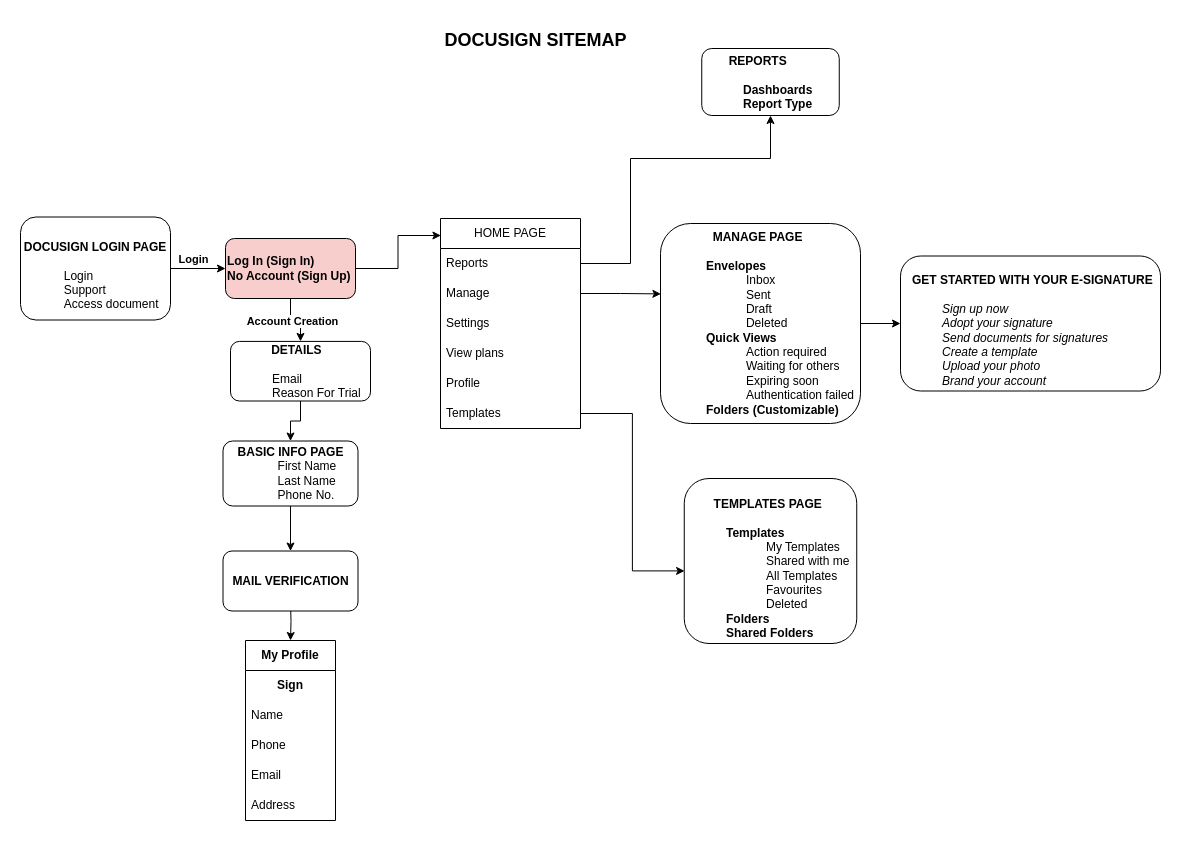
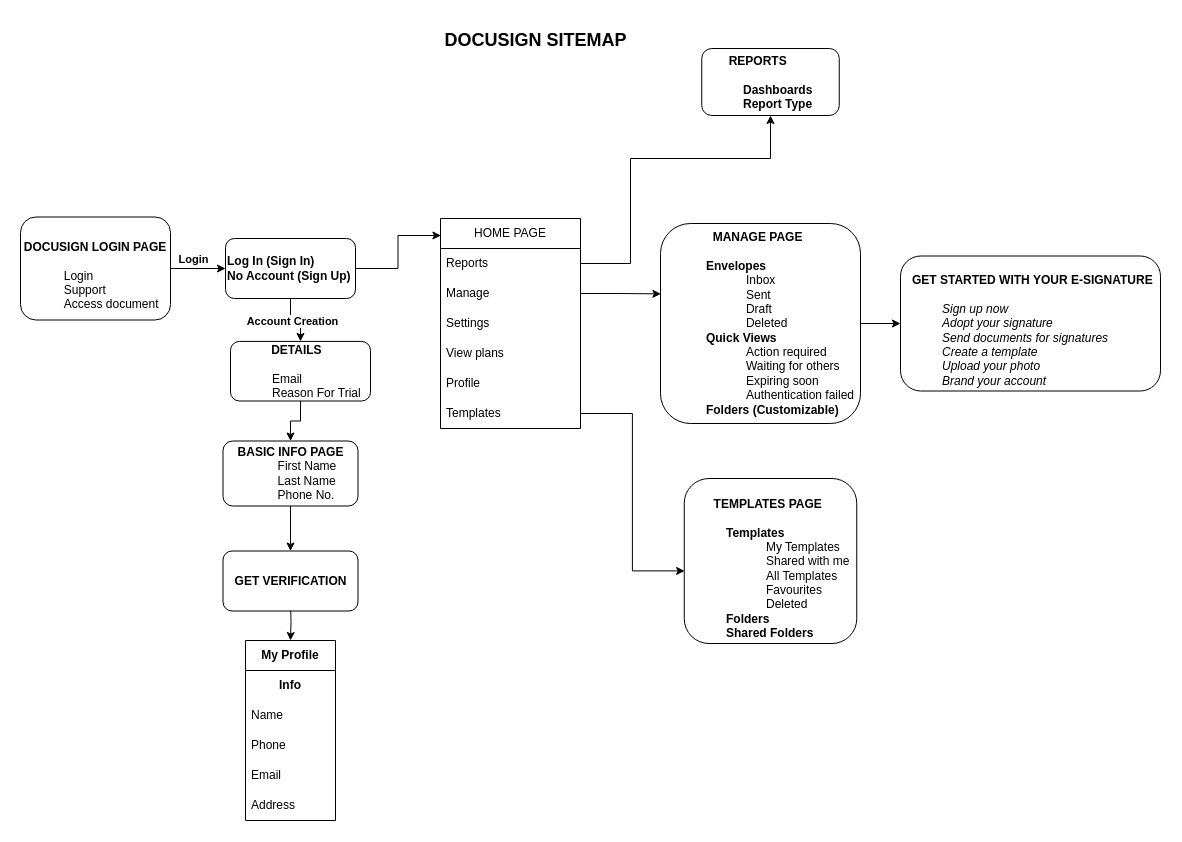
node "Log In (Sign In) No Account (Sign Up)": fillcolor #f8cecc -> #ffffff
node "MAIL VERIFICATION": label "MAIL VERIFICATION" -> "GET VERIFICATION"
node "Sign": label "Sign" -> "Info"
